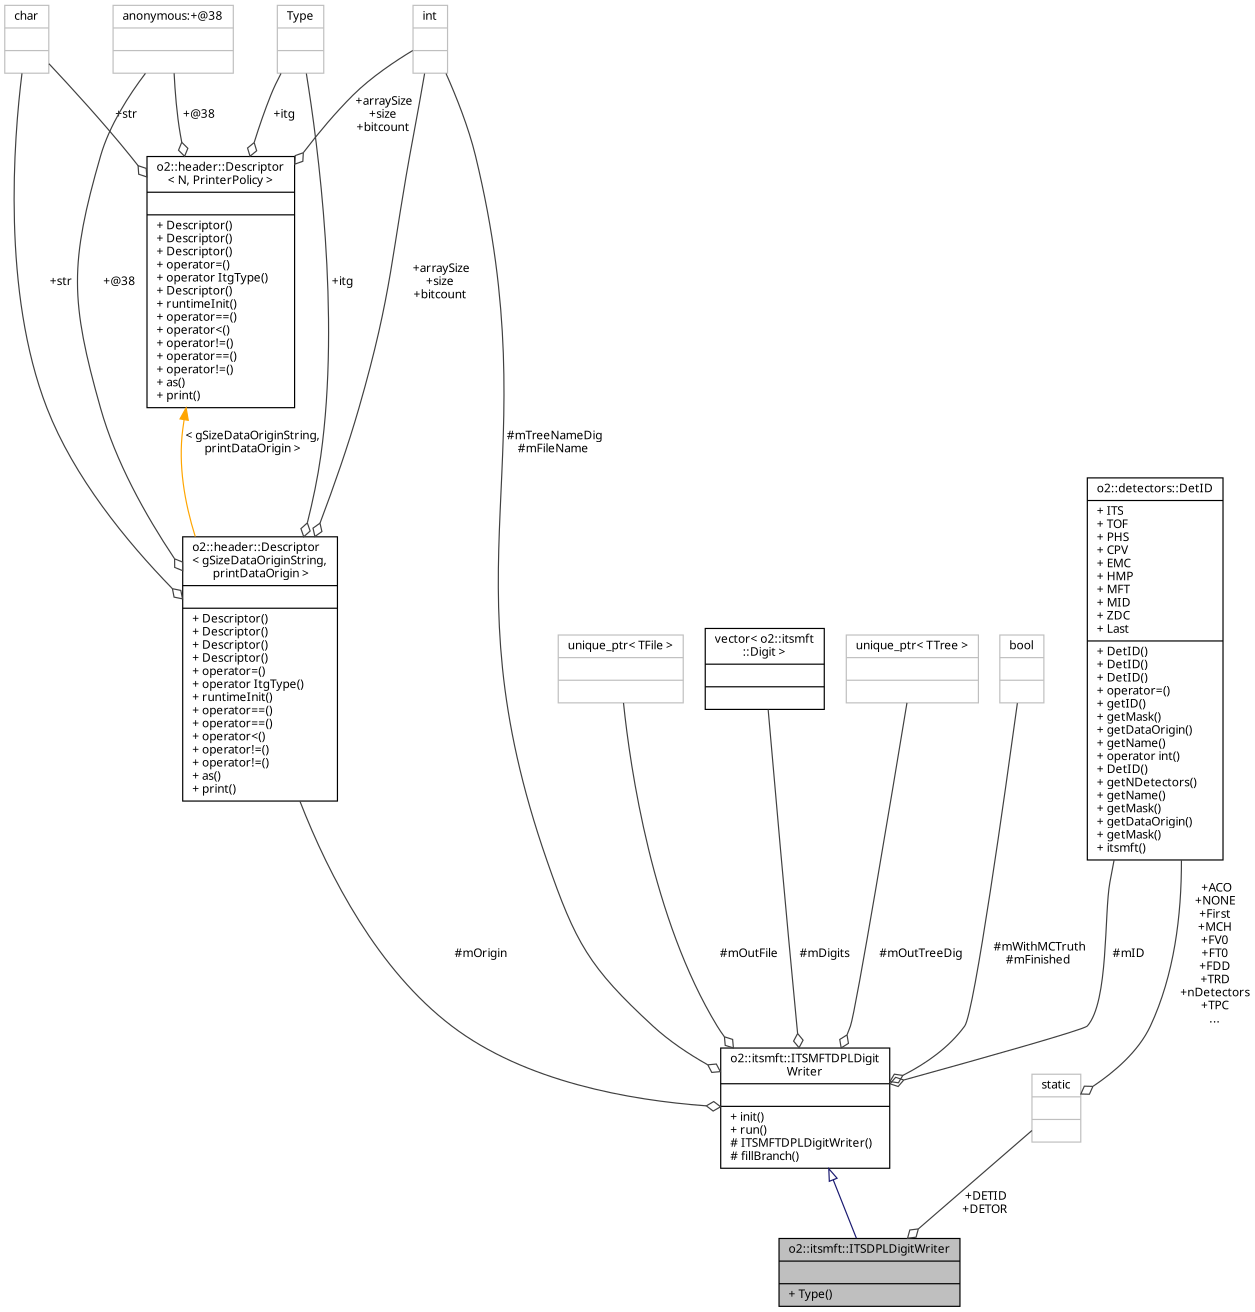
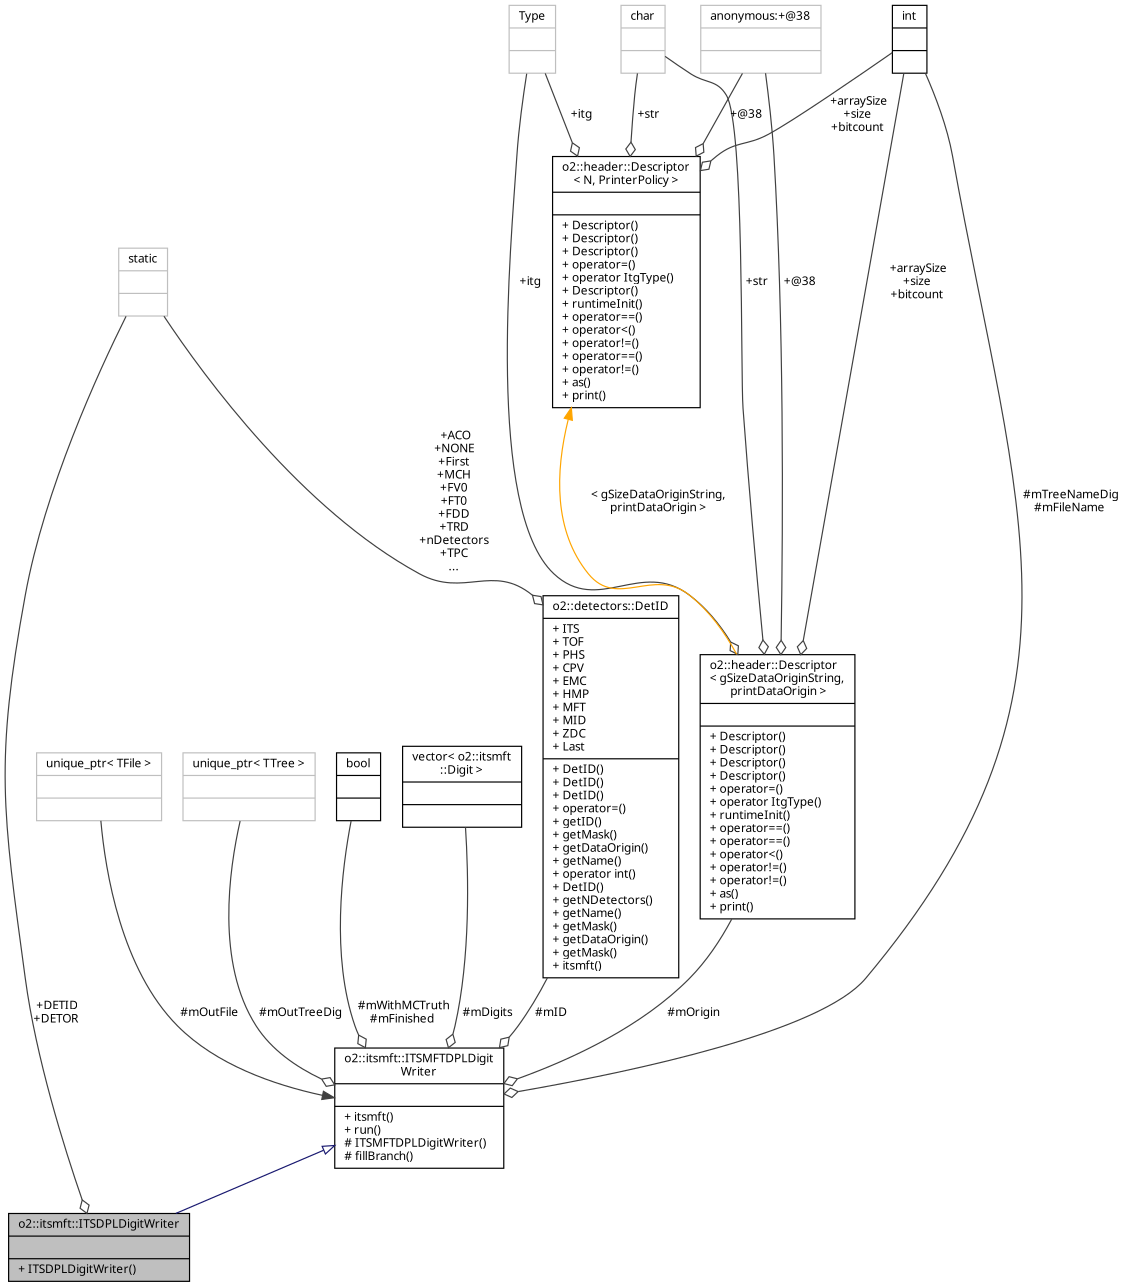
node "int": color grey75 -> black
node "bool": color grey75 -> black
edge "unique_ptr< TFile >" -> "o2::itsmft::ITSMFTDPLDigit": arrowhead odiamond -> normal
edge "o2::detectors::DetID" -> "static": reversed
node "o2::itsmft::ITSMFTDPLDigit": text "+ init()" -> "+ itsmft()"
node "o2::itsmft::ITSDPLDigitWriter": text "+ Type()" -> "+ ITSDPLDigitWriter()"
